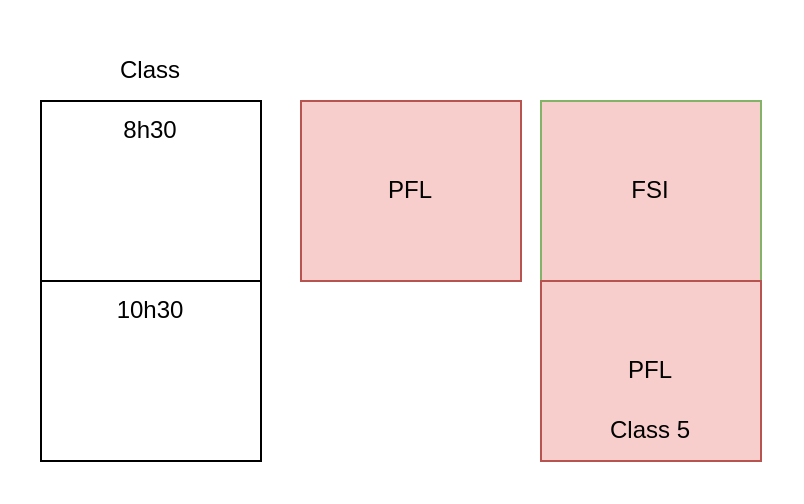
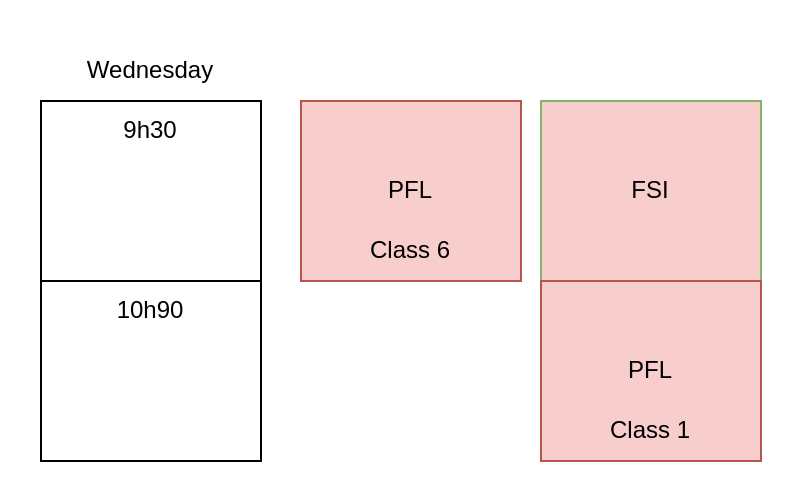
node "Class": label "Class" -> "Wednesday"
node "8h30": label "8h30" -> "9h30"
node "Class 6": added
node "10h30": label "10h30" -> "10h90"
node "Class 5": label "Class 5" -> "Class 1"
